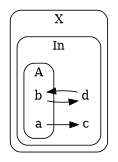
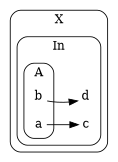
edge "d" -> "b": removed
